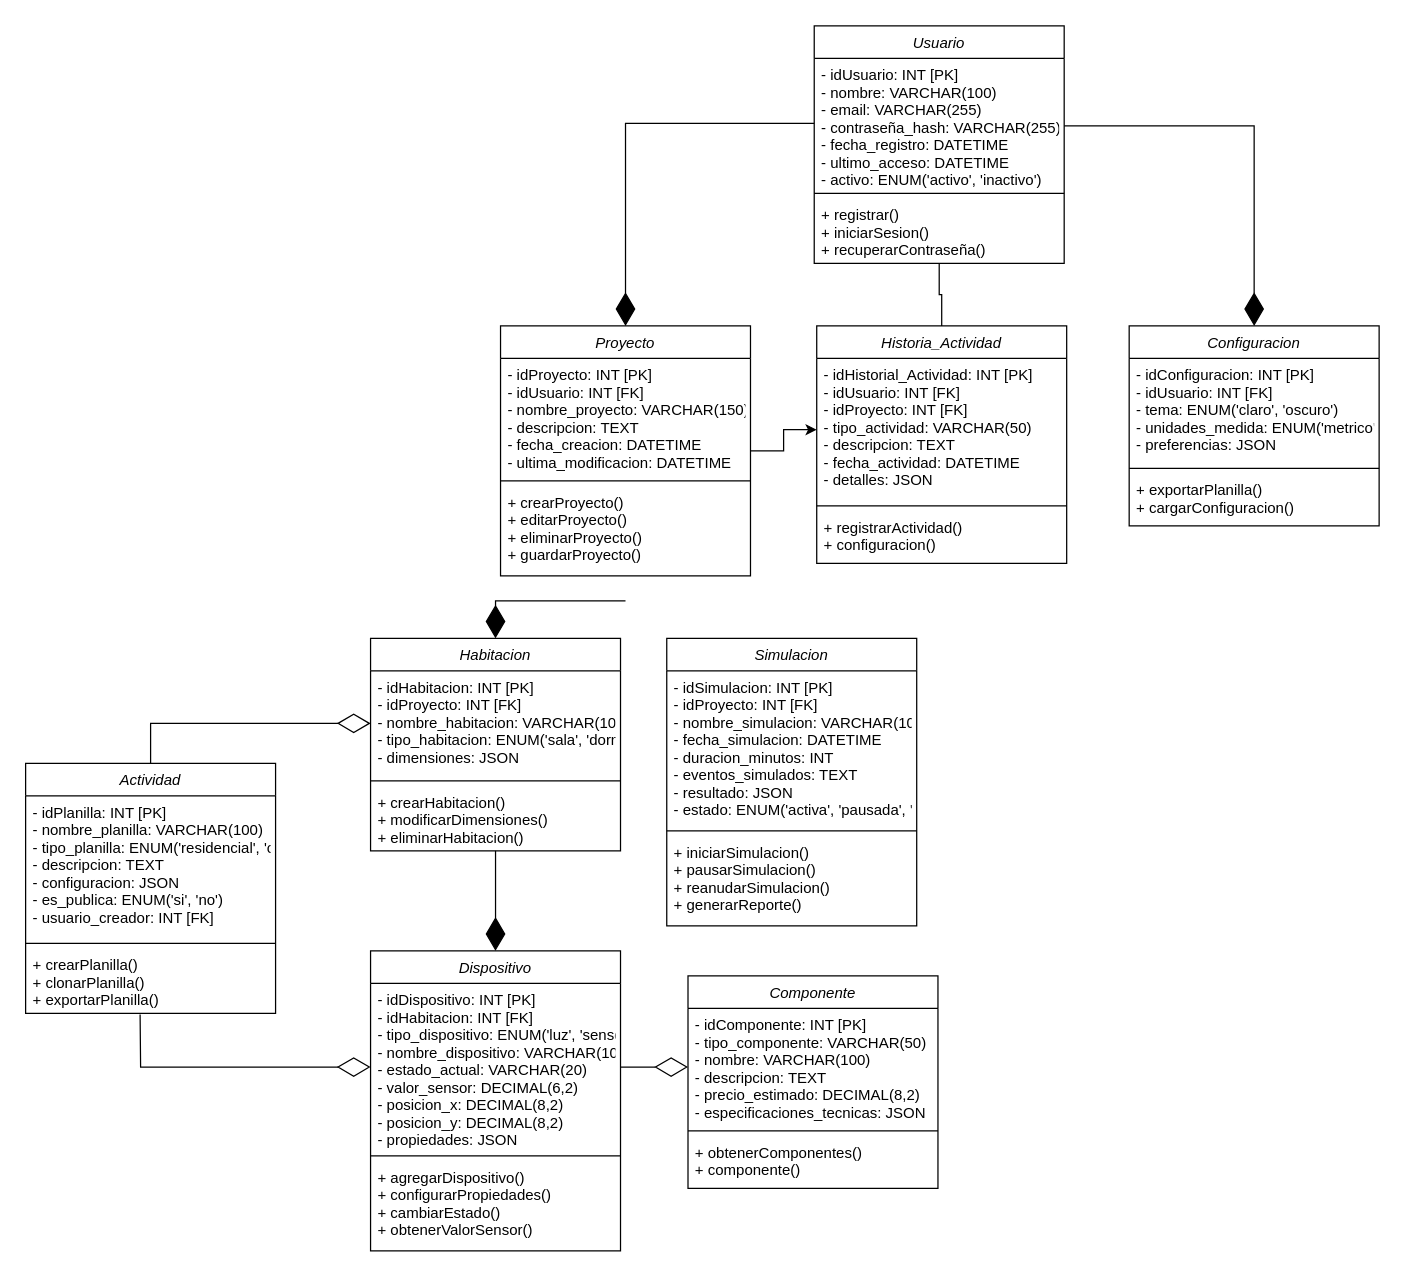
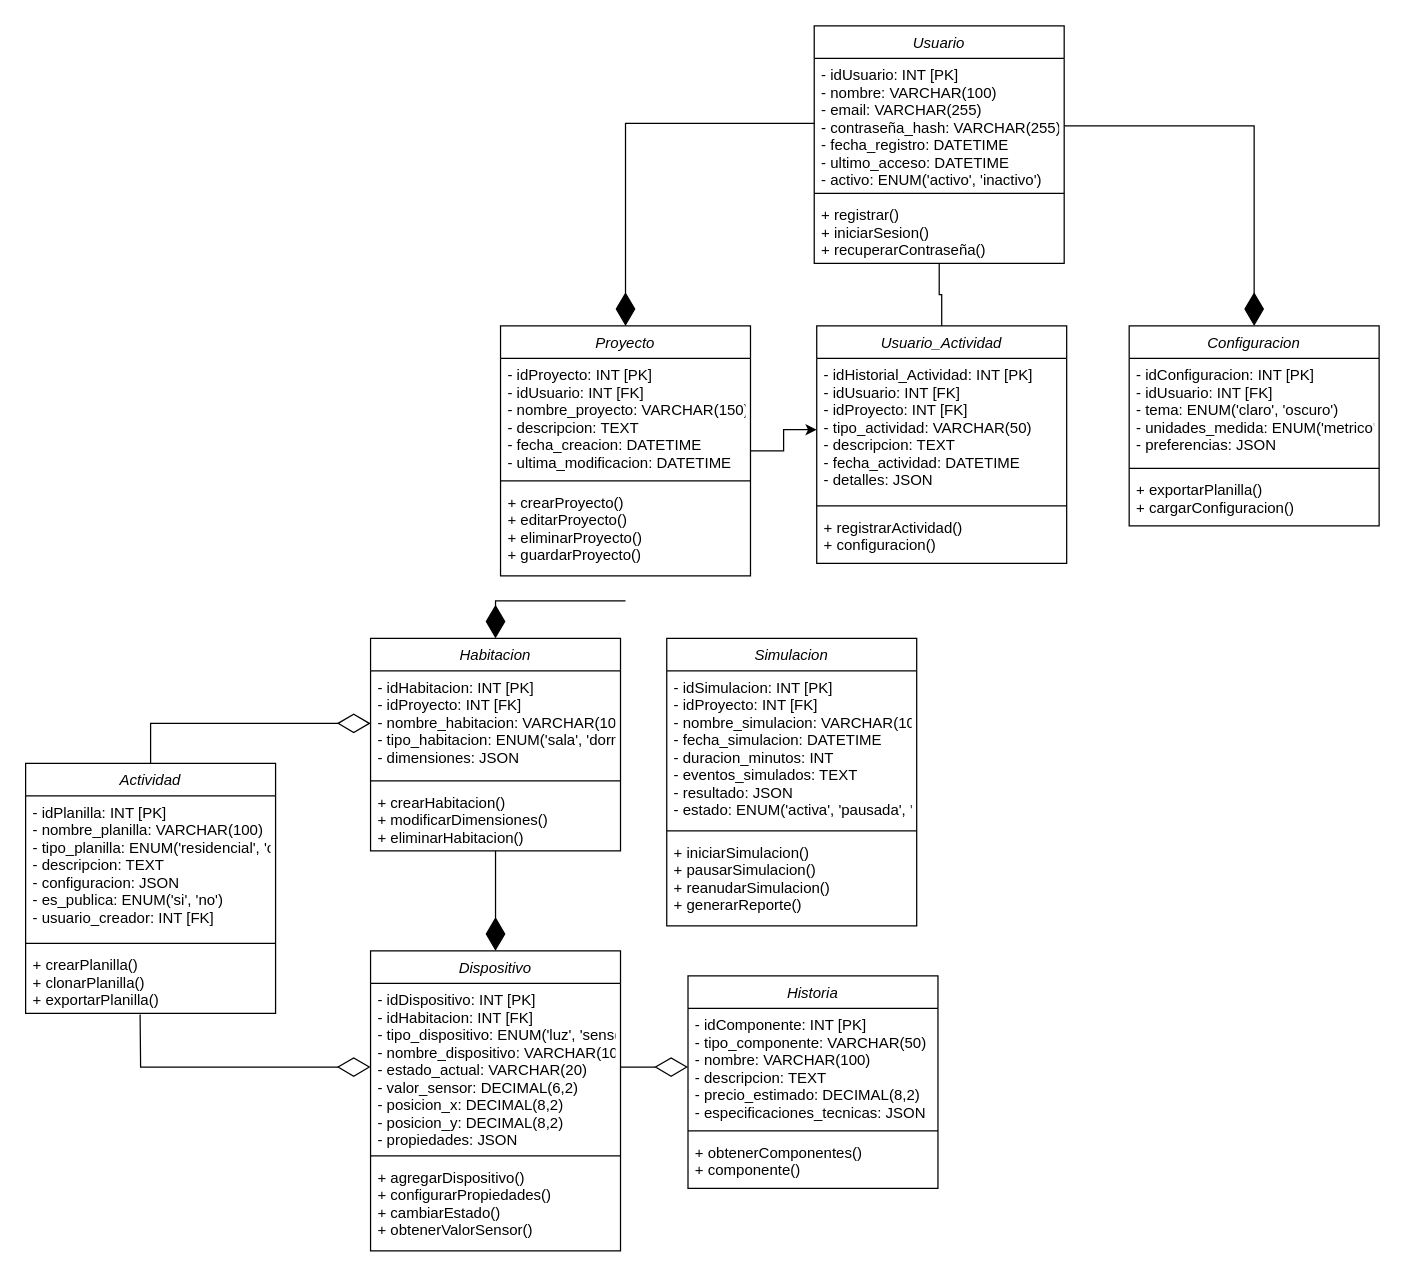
node "Historia_Actividad": label "Historia_Actividad" -> "Usuario_Actividad"
node "Componente": label "Componente" -> "Historia"
